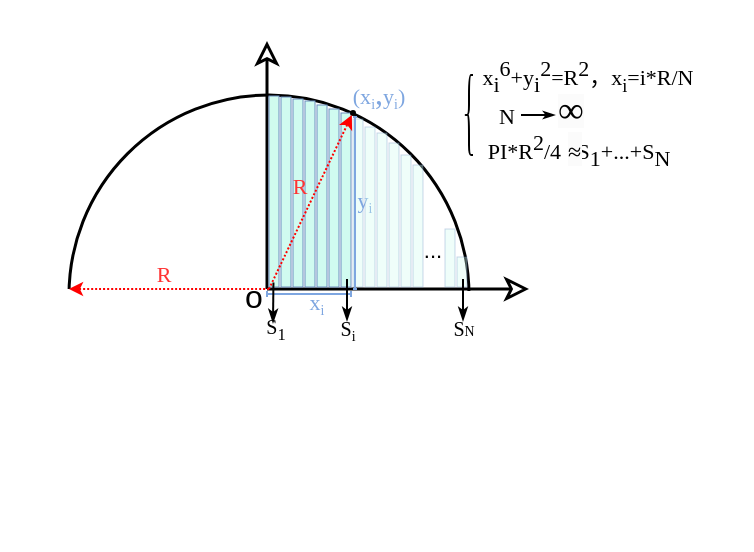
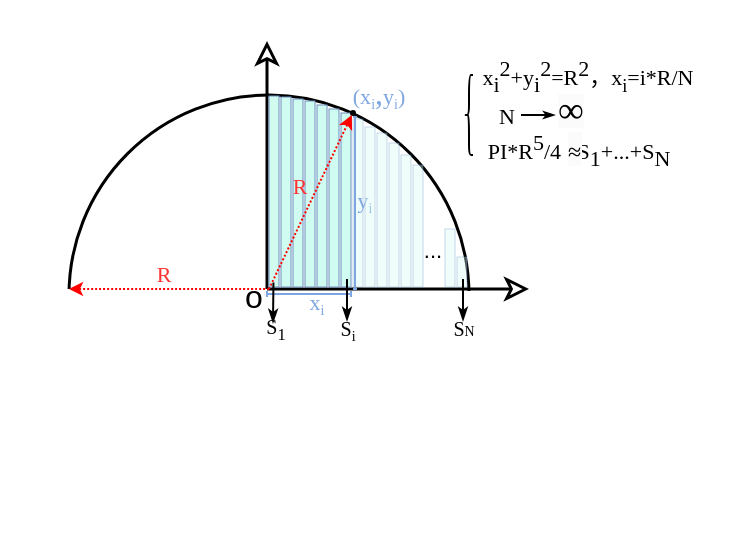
node "xi6+yi2=R2，xi=i*R/N": label "xi6+yi2=R2，xi=i*R/N" -> "xi2+yi2=R2，xi=i*R/N"
node "PI*R2/4 S1+...+SN": label "PI*R2/4 S1+...+SN" -> "PI*R5/4 S1+...+SN"
